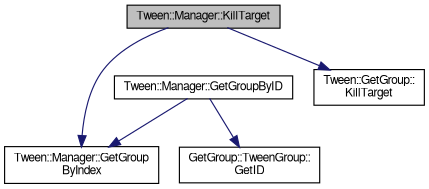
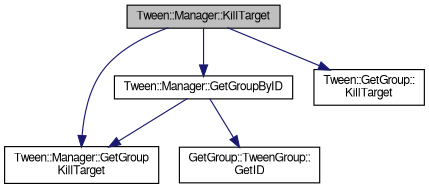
edge "Tween::Manager::KillTarget" -> "Tween::Manager::GetGroupByID": added
node "Tween::Manager::GetGroup ByIndex": label "Tween::Manager::GetGroup ByIndex" -> "Tween::Manager::GetGroup KillTarget"
